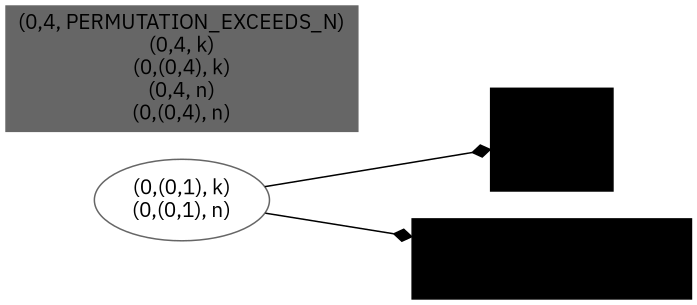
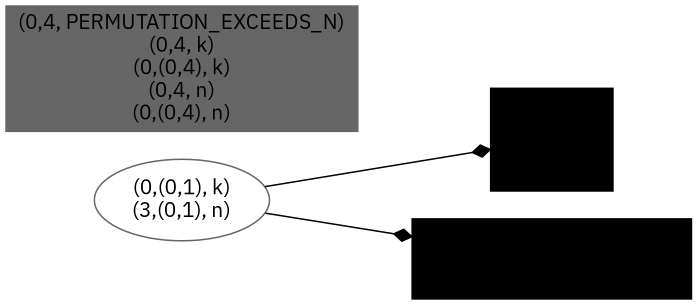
node "(0,(0,1), k) (0,(0,1), n)": label "(0,(0,1), k) (0,(0,1), n)" -> "(0,(0,1), k) (3,(0,1), n)"
